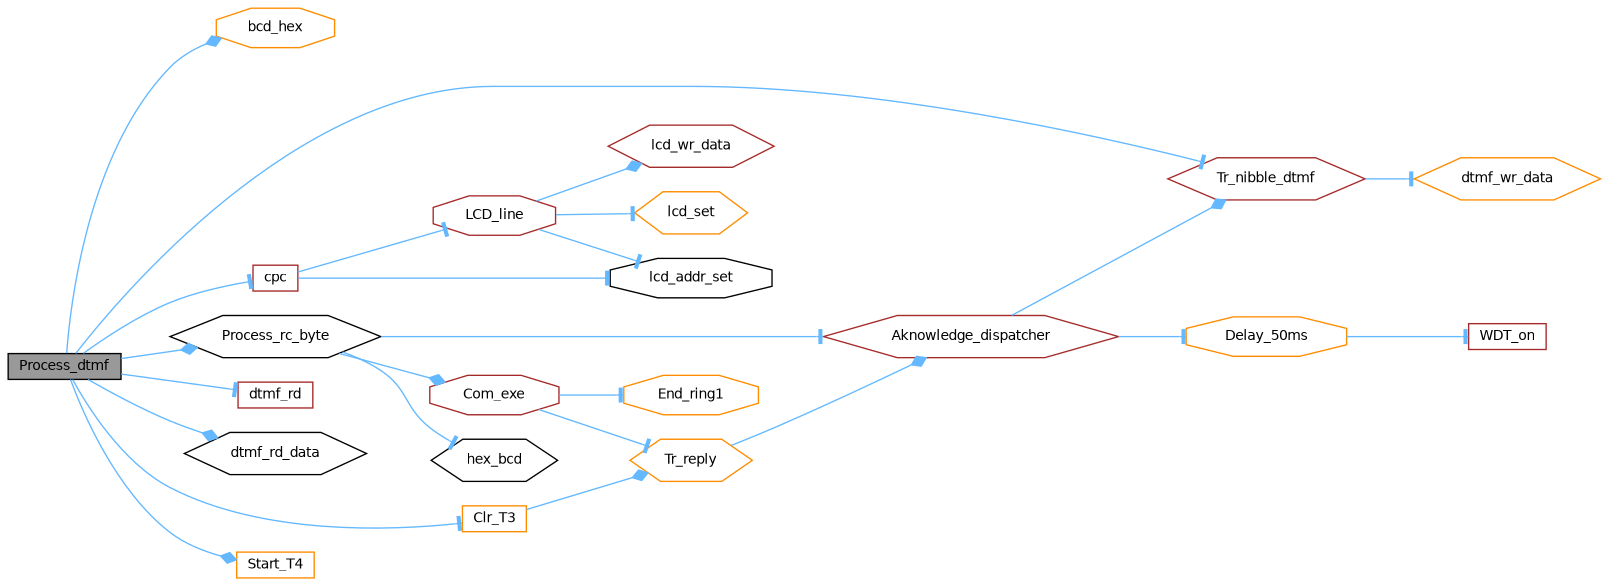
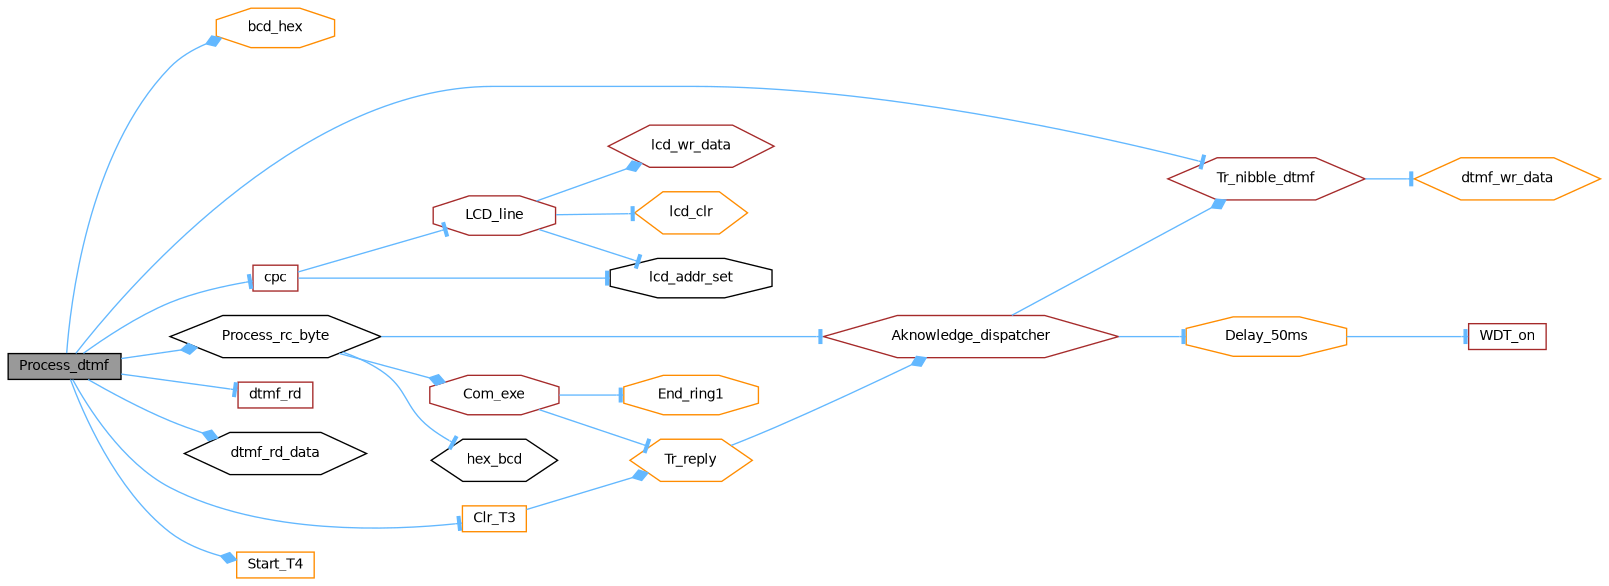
node "lcd_set": label "lcd_set" -> "lcd_clr"
